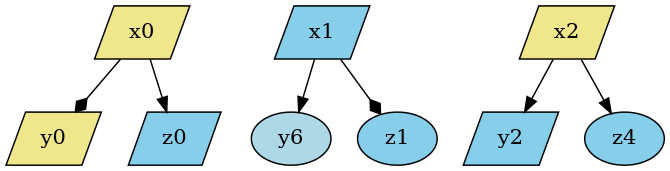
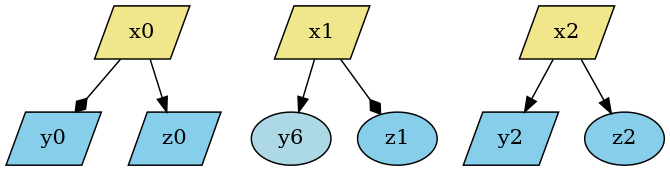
node "x1": fillcolor skyblue -> khaki
node "y0": fillcolor khaki -> skyblue
node "z4": label "z4" -> "z2"
